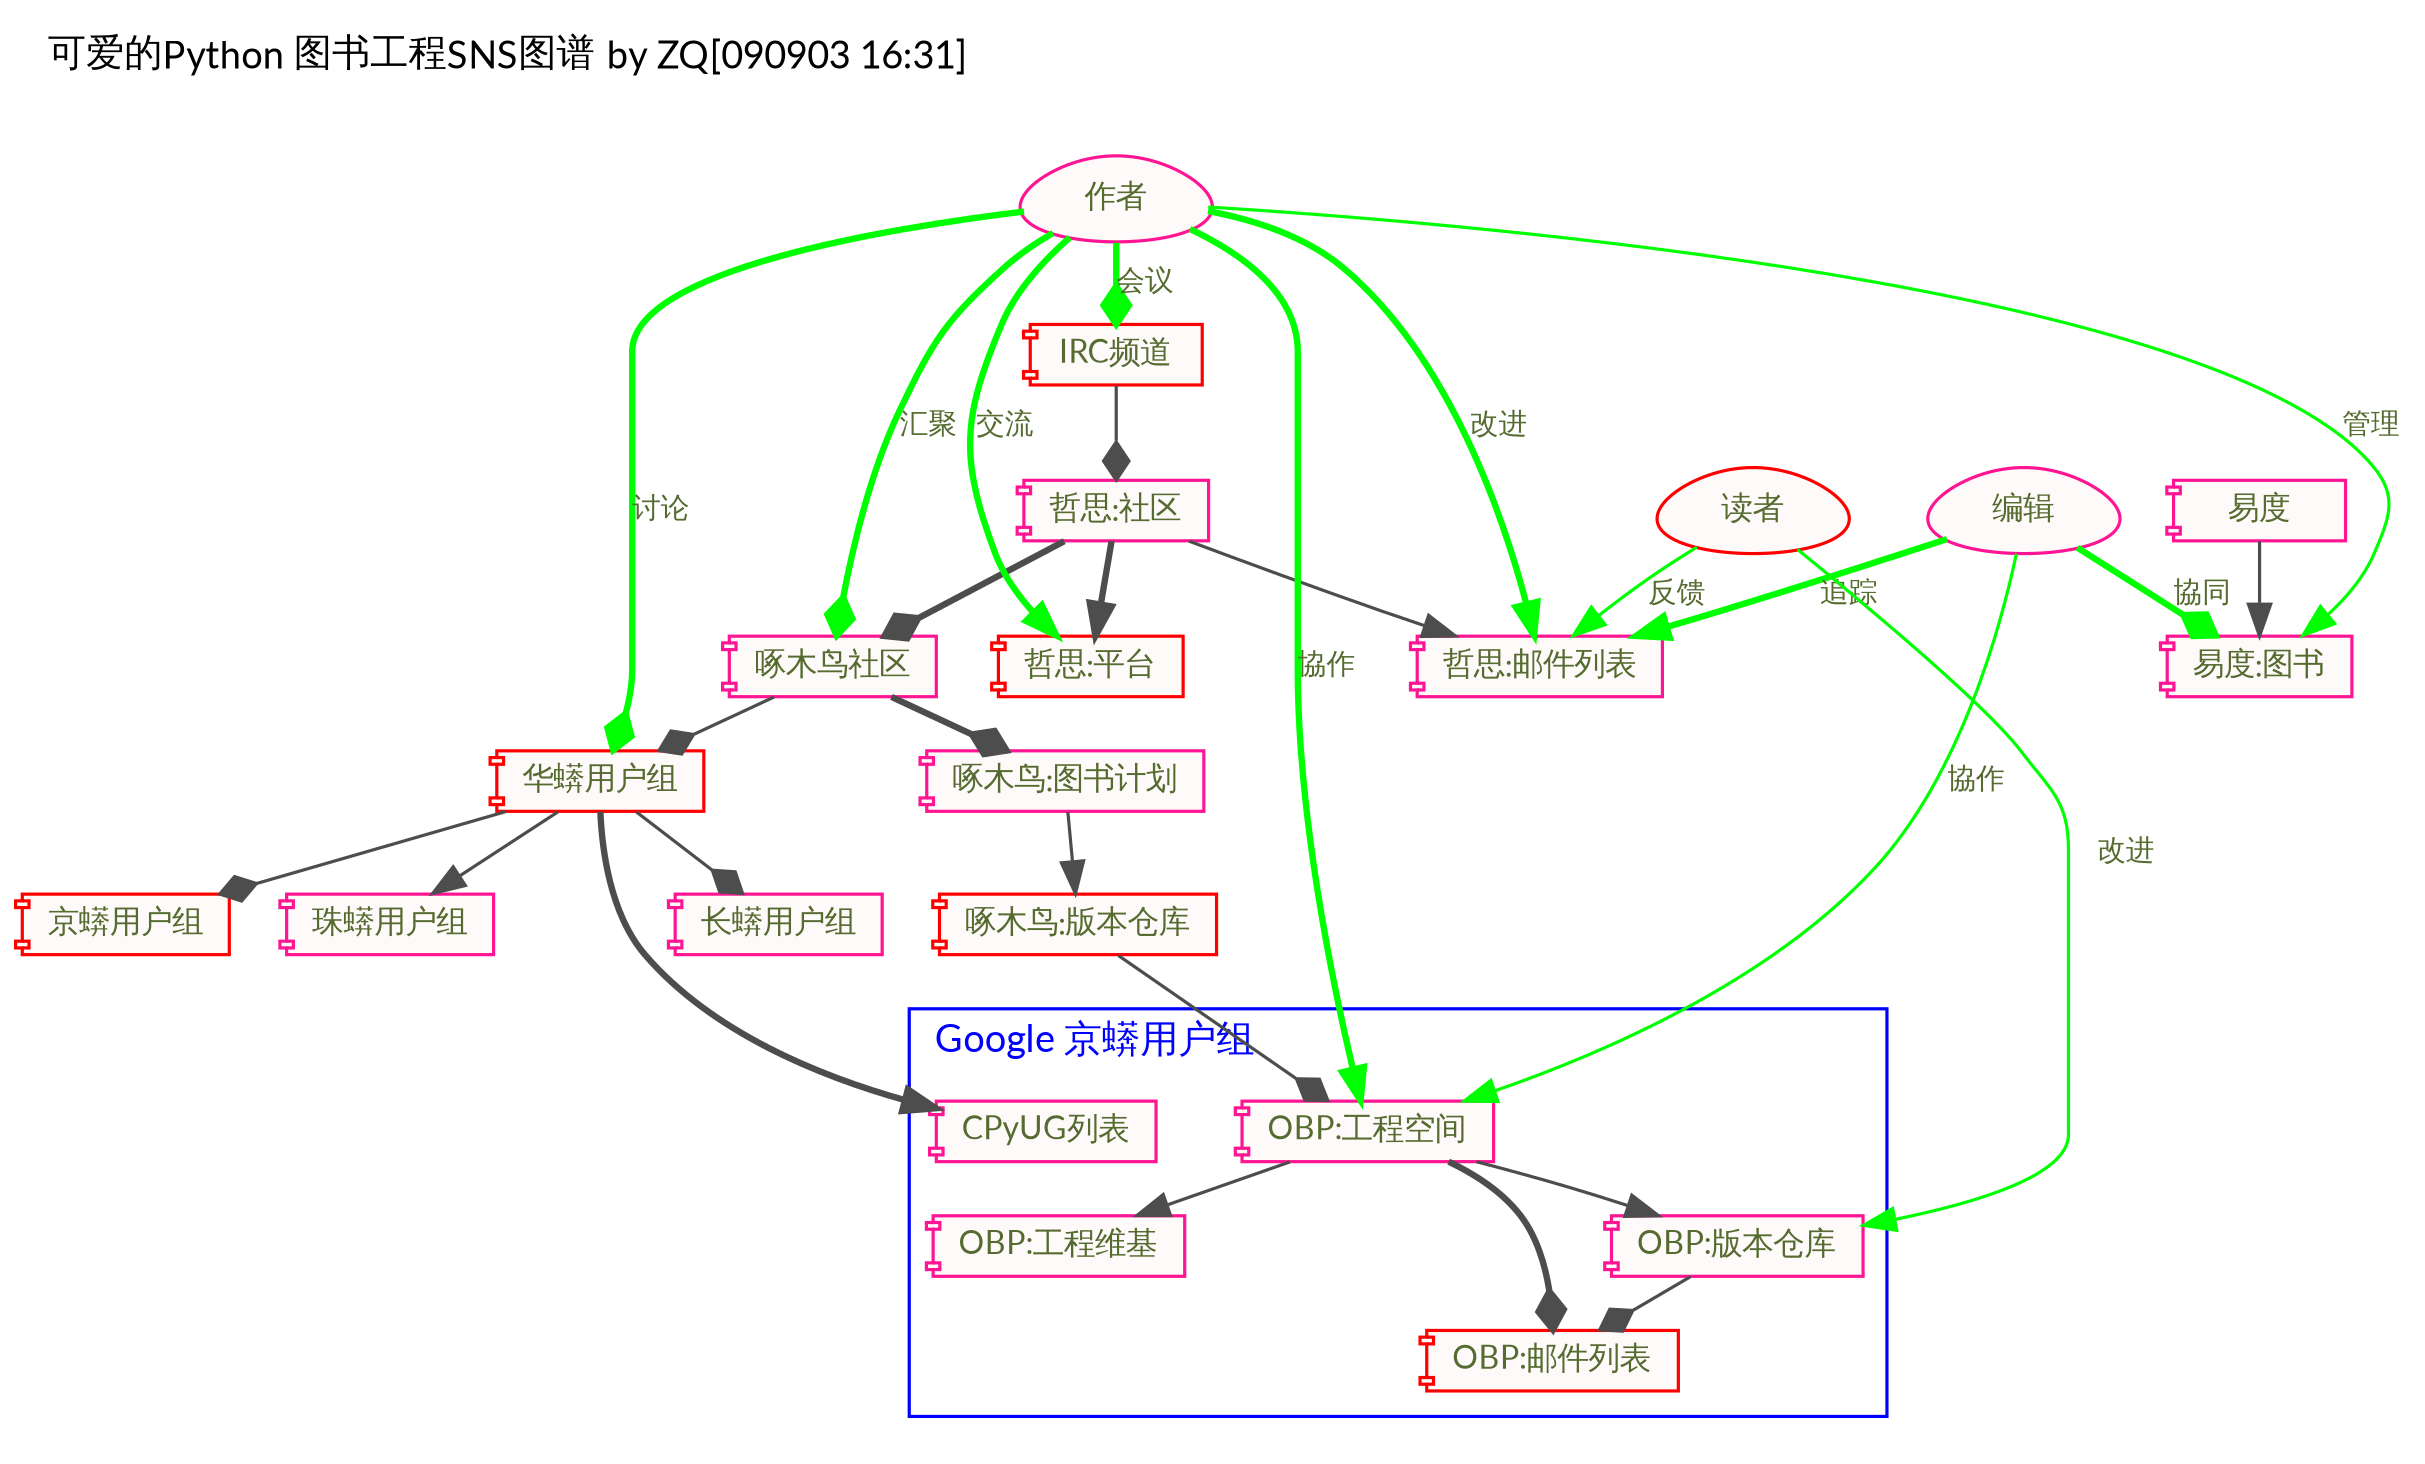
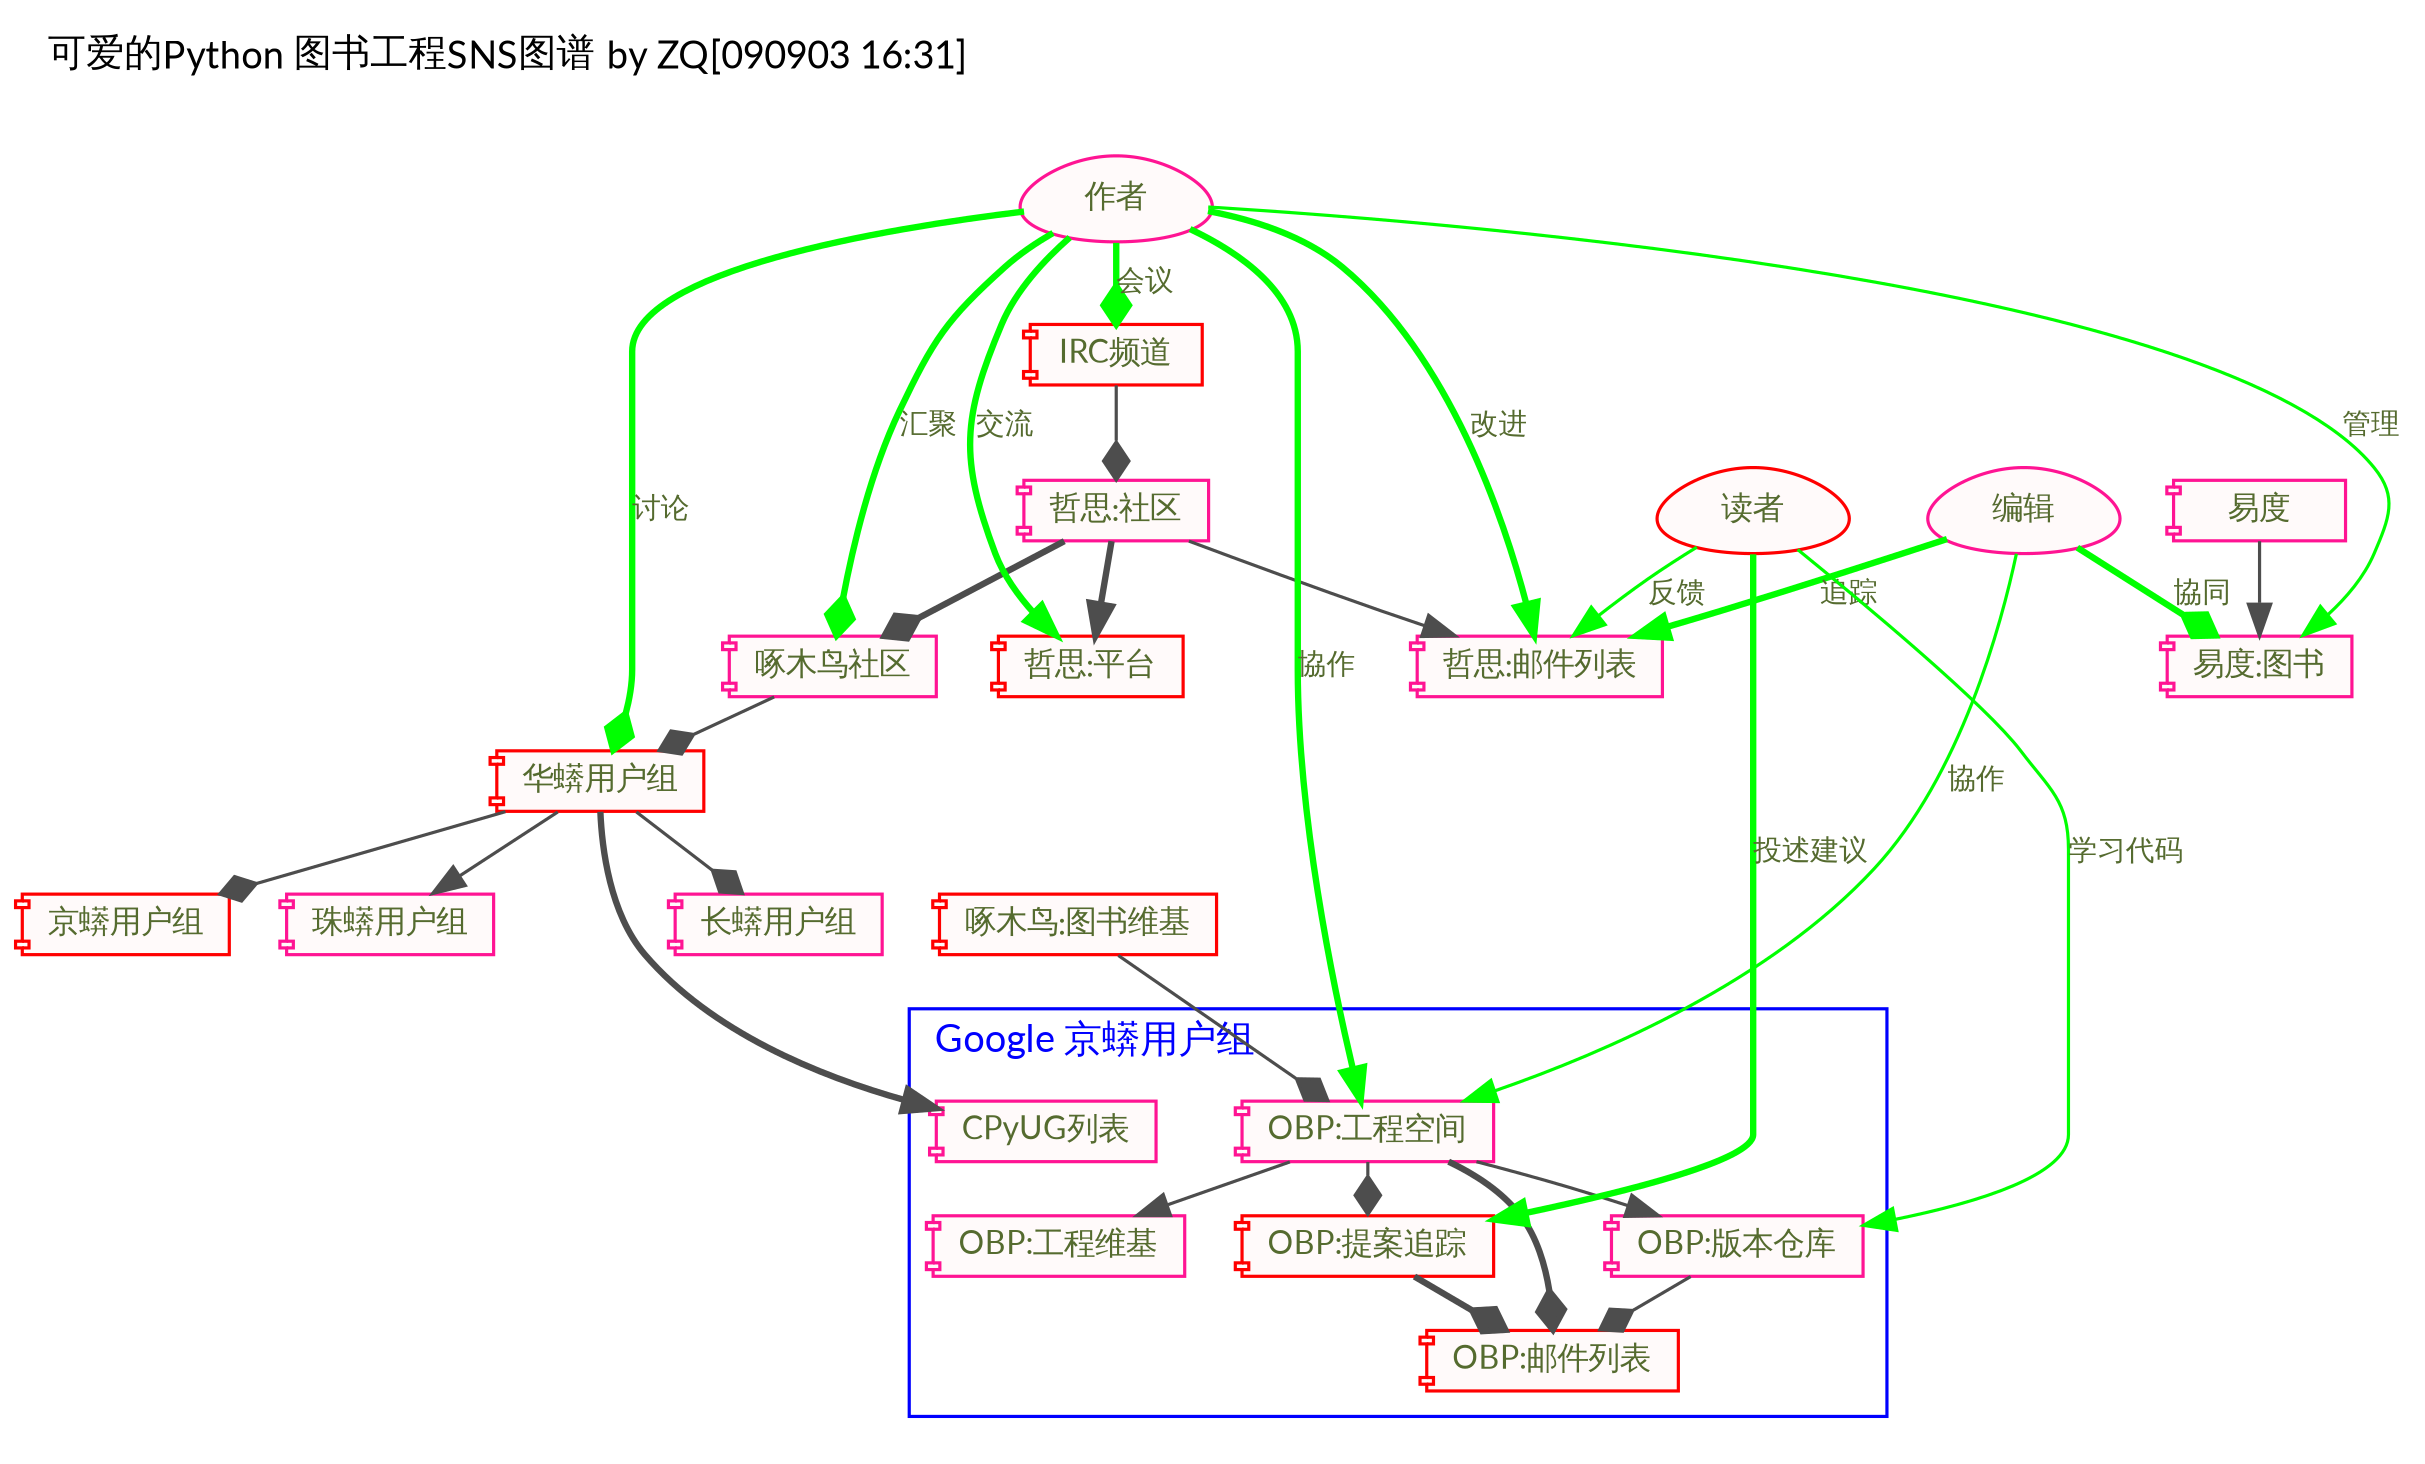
node "啄木鸟:图书计划": removed
edge "读者" -> "OBP:版本仓库": label "改进" -> "学习代码"
node "啄木鸟:版本仓库": label "啄木鸟:版本仓库" -> "啄木鸟:图书维基"
node "OBP:提案追踪": added
